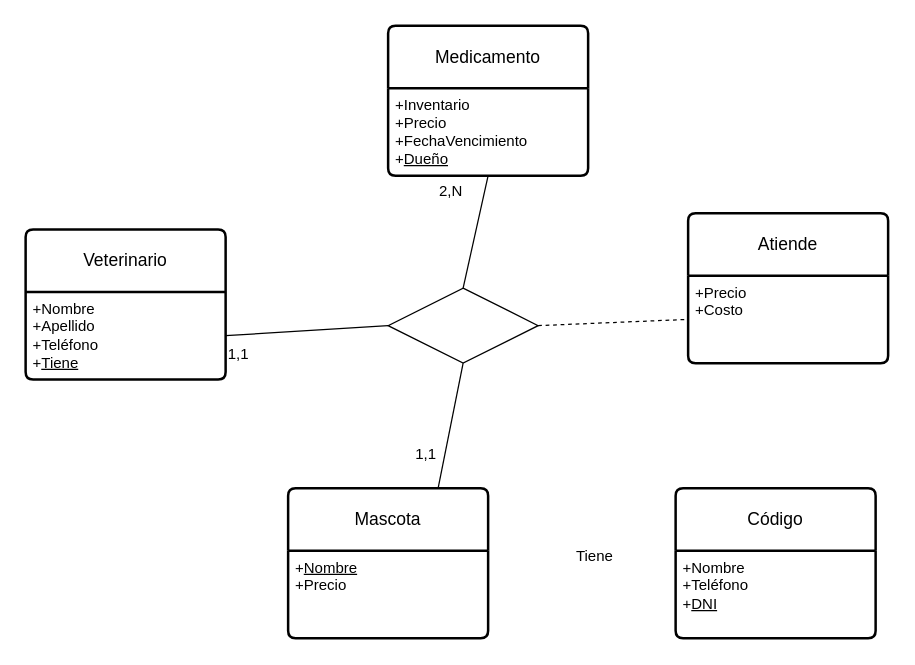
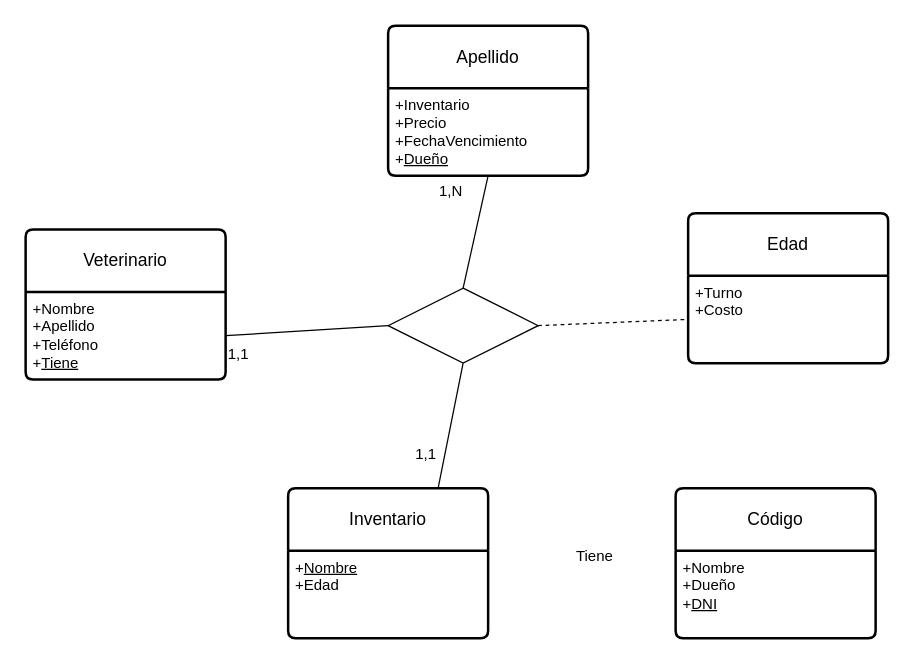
node "Medicamento": label "Medicamento" -> "Apellido"
node "2,N": label "2,N" -> "1,N"
node "Atiende": label "Atiende" -> "Edad"
node "+Precio +Costo": label "+Precio +Costo" -> "+Turno +Costo"
node "Mascota": label "Mascota" -> "Inventario"
node "+Nombre +Precio": label "+Nombre +Precio" -> "+Nombre +Edad"
node "+Nombre +Teléfono +DNI": label "+Nombre +Teléfono +DNI" -> "+Nombre +Dueño +DNI"
